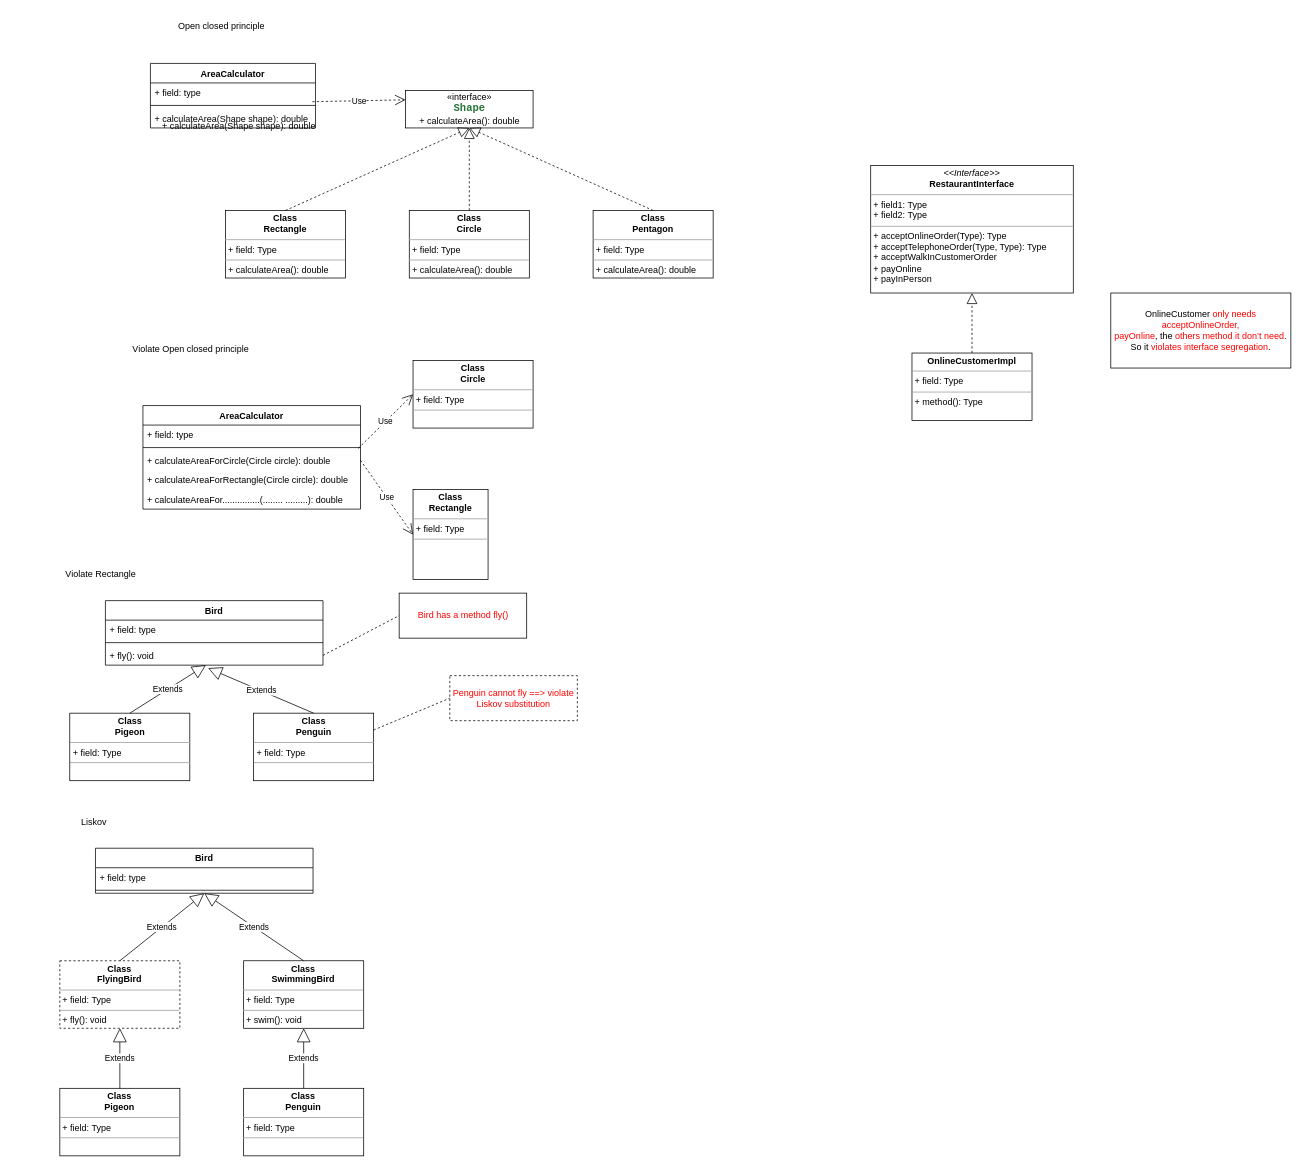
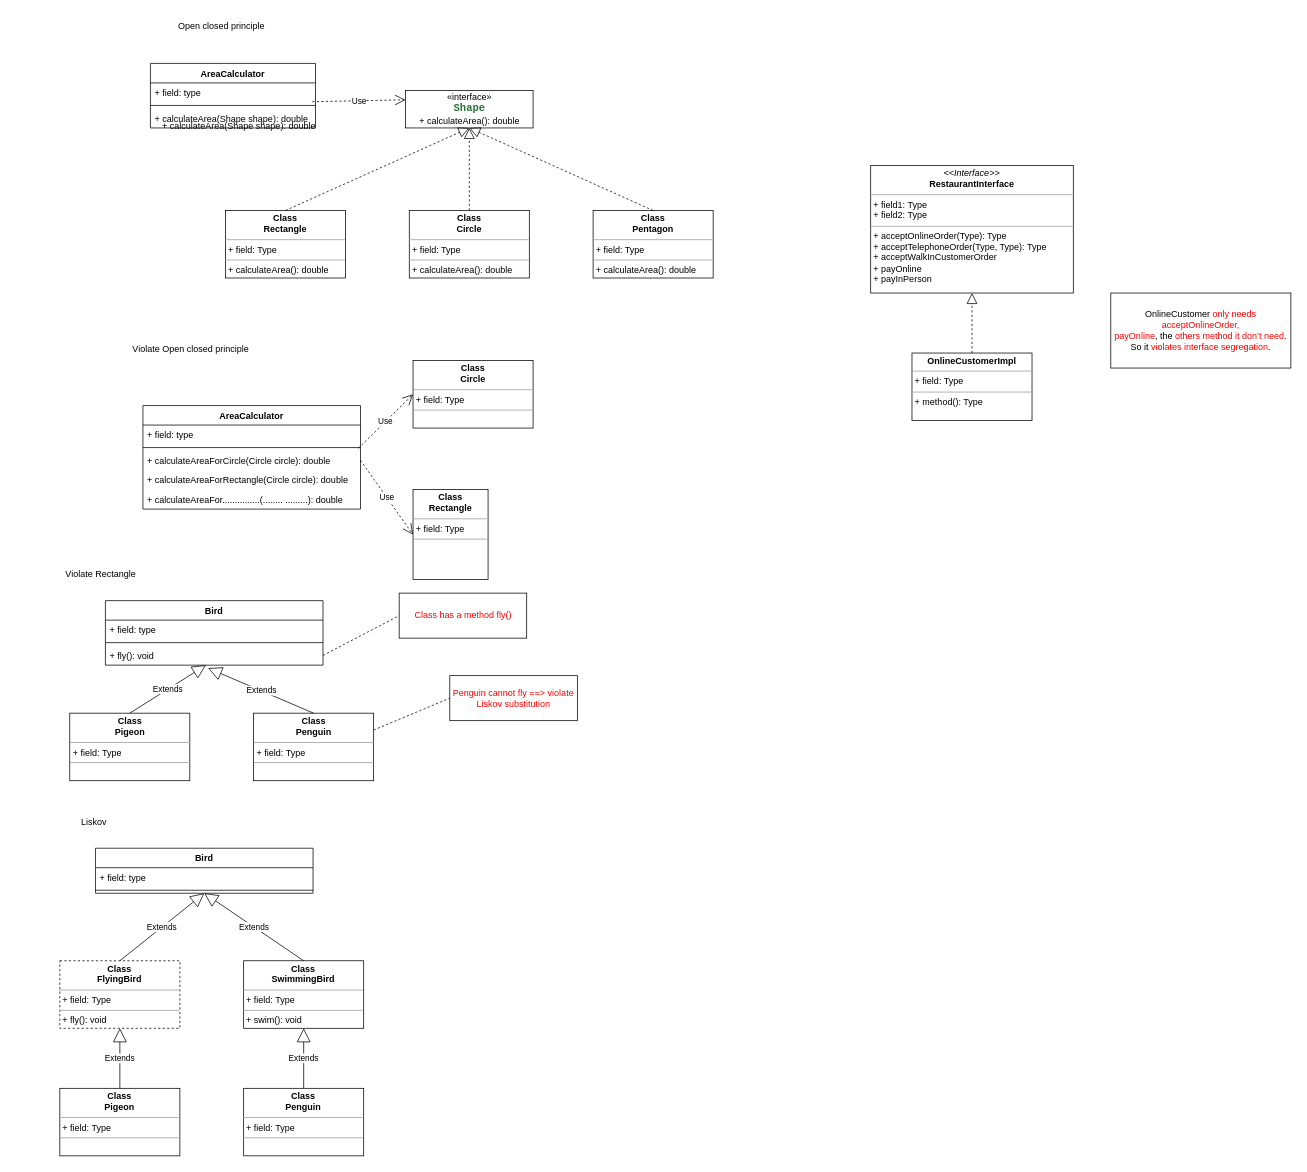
node "Bird has a method fly()": label "Bird has a method fly()" -> "Class has a method fly()"
node "Penguin cannot fly ==> violate Liskov substitution": style dashed -> solid
